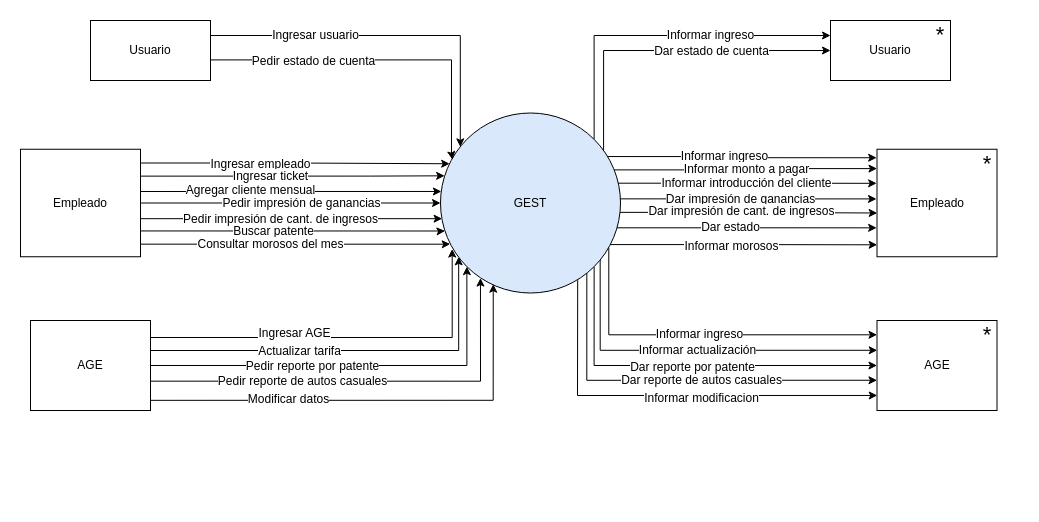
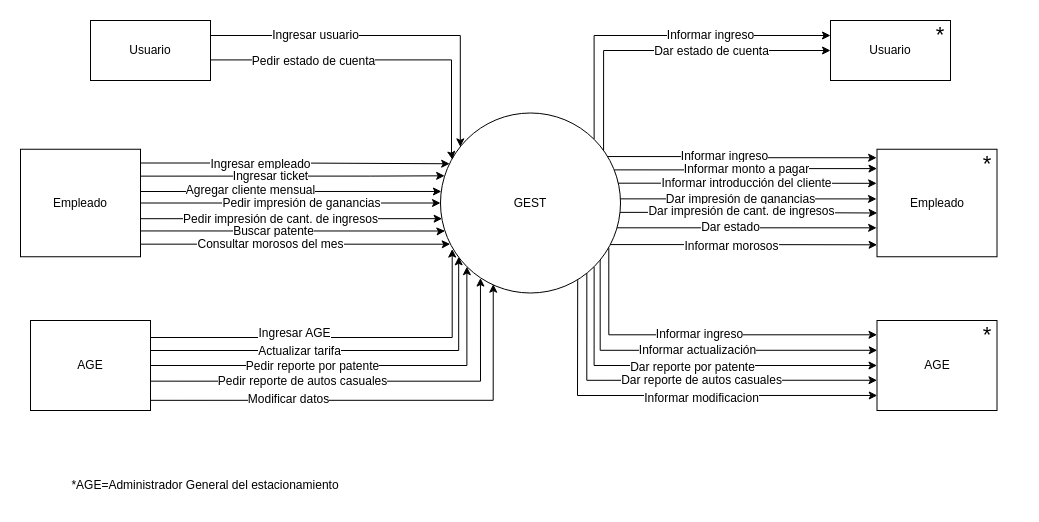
node "GEST": fillcolor #dae8fc -> #ffffff
node "*AGE=Administrador General del estacionamiento": added
